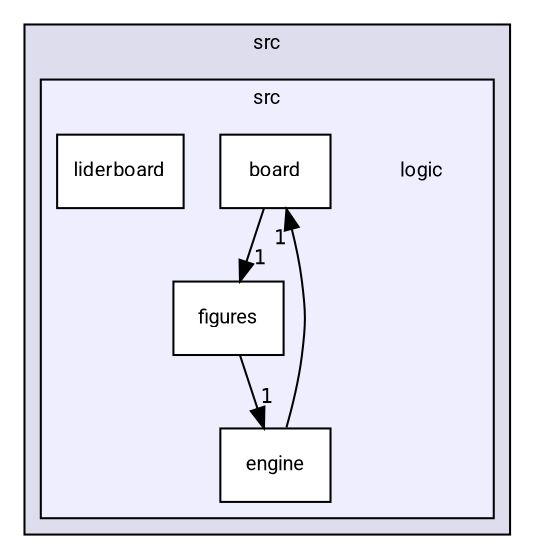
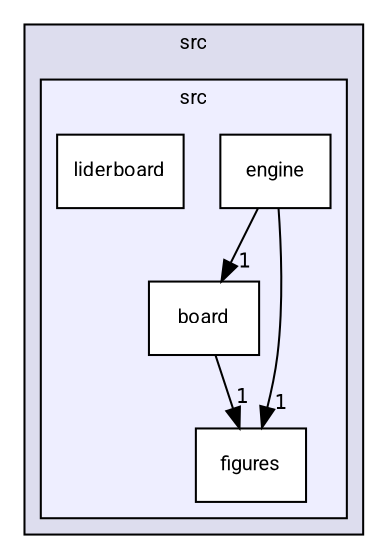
node "logic": removed
edge "figures" -> "engine": reversed
